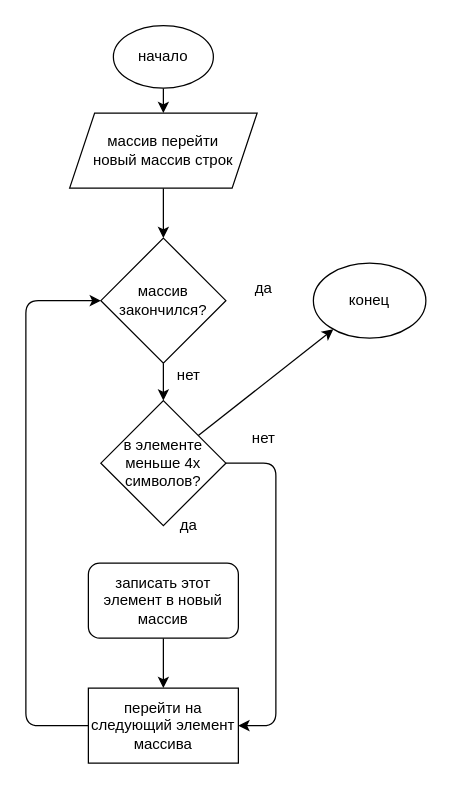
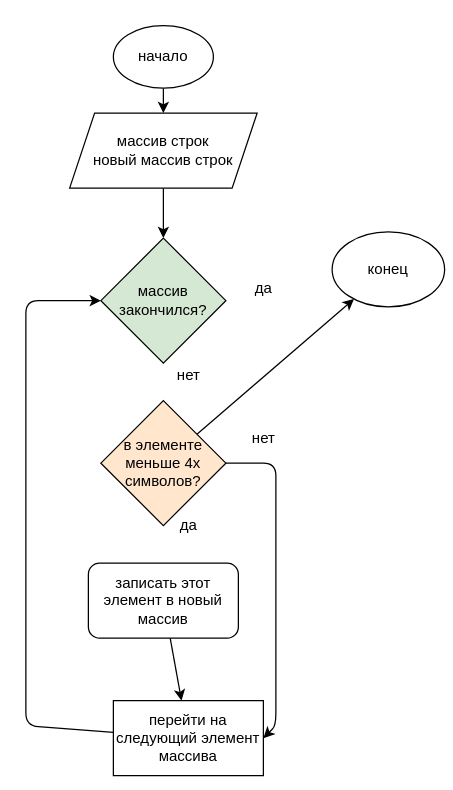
node "массив перейти новый массив строк": label "массив перейти новый массив строк" -> "массив строк новый массив строк"
node "массив закончился?": fillcolor #ffffff -> #d5e8d4
node "конец": moved (369, 301) -> (388, 269)
edge "массив закончился?" -> "в элементе меньше 4х символов?": removed
node "в элементе меньше 4х символов?": fillcolor #ffffff -> #ffe6cc
node "перейти на следующий элемент массива": moved (163, 726) -> (188, 738)
